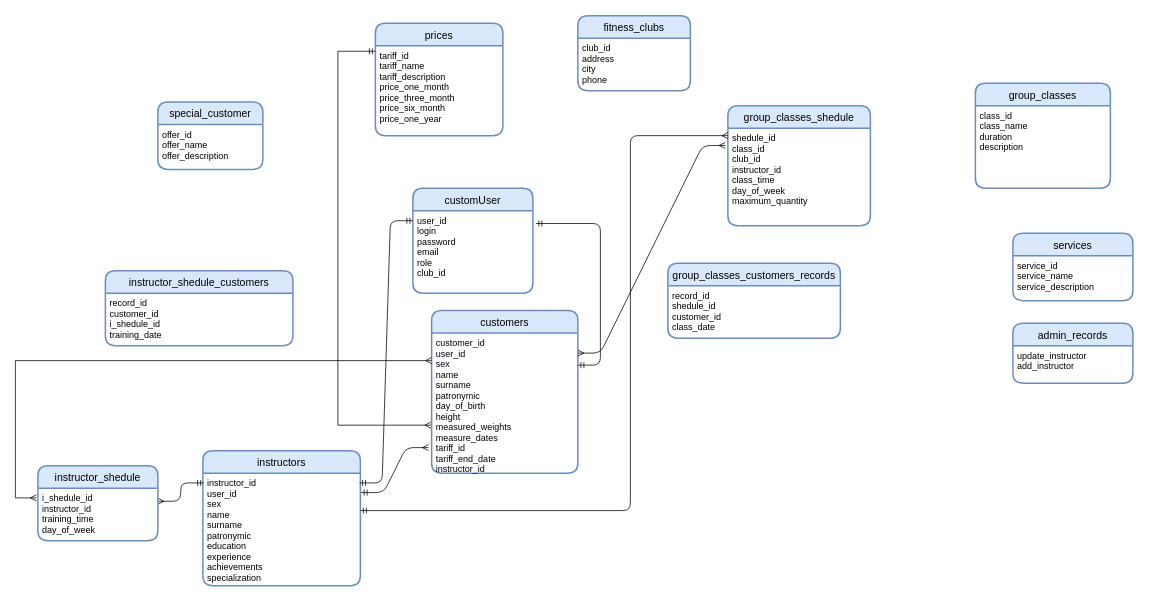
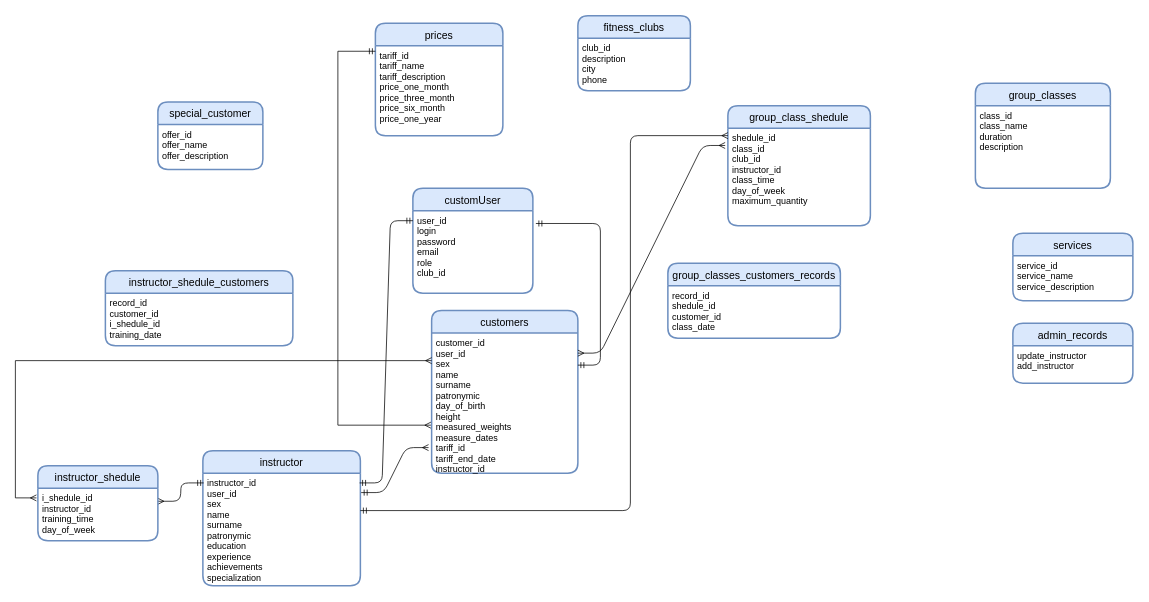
node "club_id address city phone": label "club_id address city phone" -> "club_id description city phone"
node "group_classes_shedule": label "group_classes_shedule" -> "group_class_shedule"
node "instructors": label "instructors" -> "instructor"
